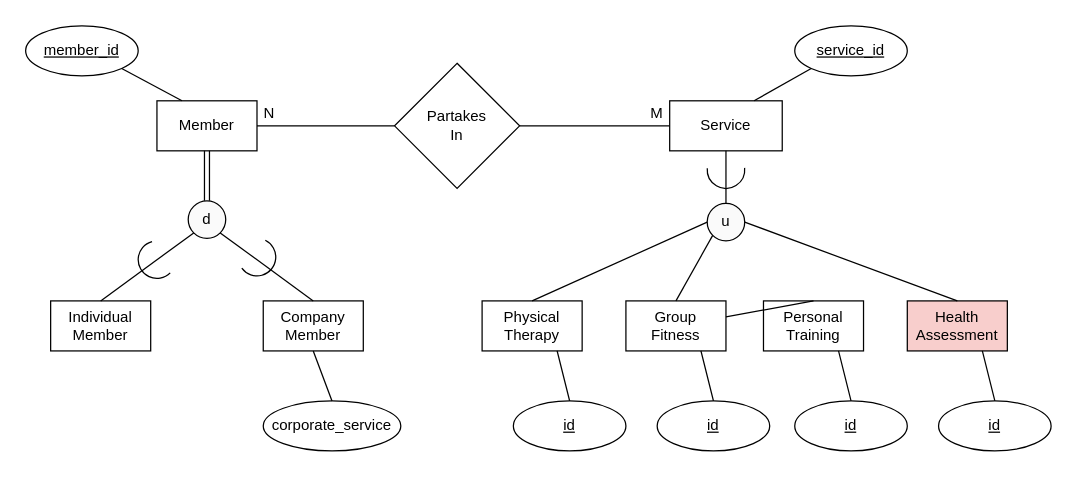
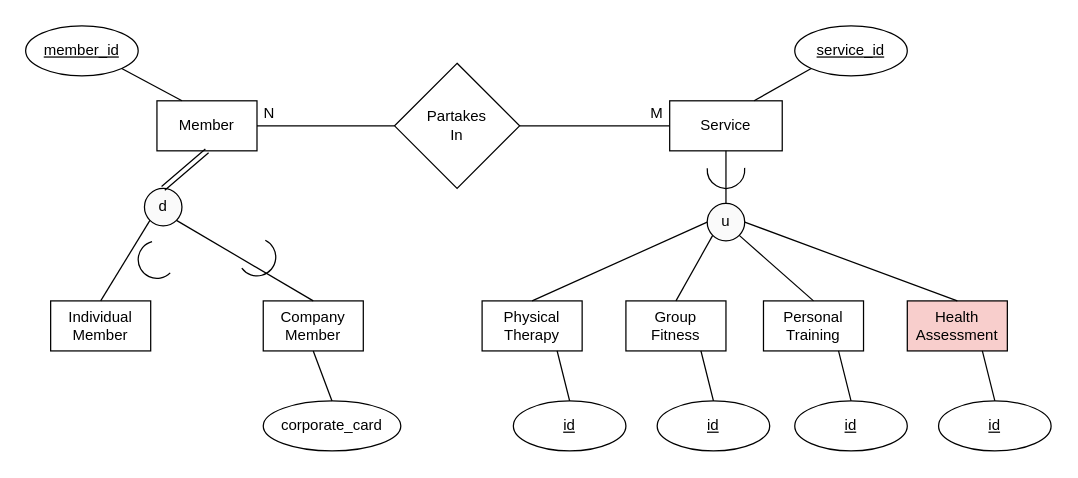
node "d": moved (207, 219) -> (163, 207)
edge "Group Fitness" -- "Personal Training": now "u" -- "Personal Training"
node "corporate_service": label "corporate_service" -> "corporate_card"
